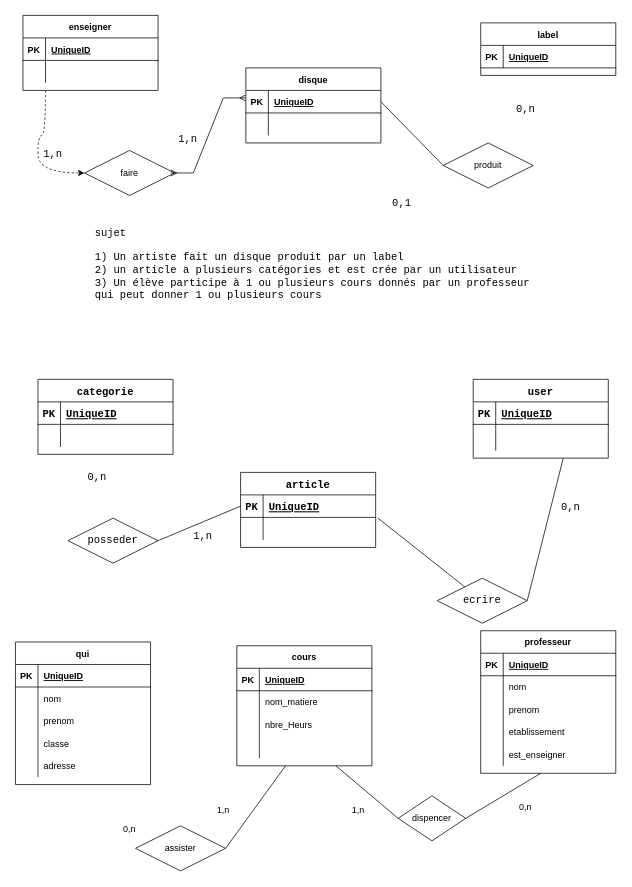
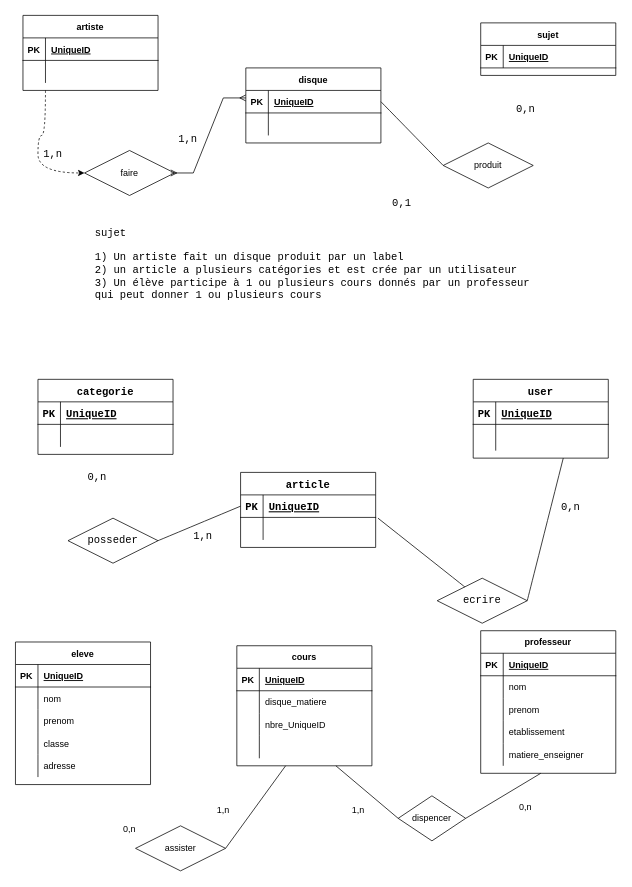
node "enseigner": label "enseigner" -> "artiste"
node "label": label "label" -> "sujet"
node "qui": label "qui" -> "eleve"
node "nom_matiere": label "nom_matiere" -> "disque_matiere"
node "nbre_Heurs": label "nbre_Heurs" -> "nbre_UniqueID"
node "est_enseigner": label "est_enseigner" -> "matiere_enseigner"
